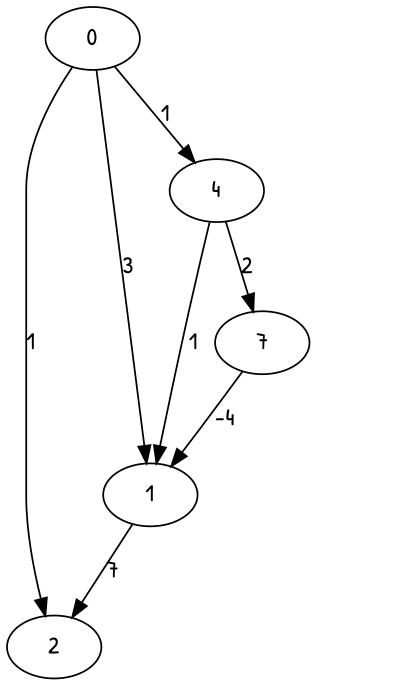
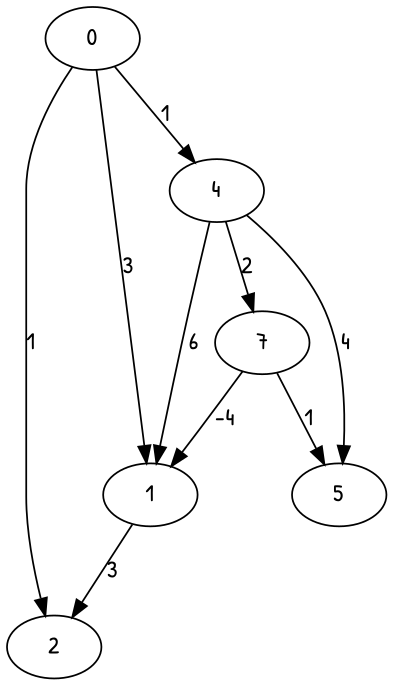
edge "4" -> "1": label "1" -> "6"
node "5": added
edge "1" -> "2": label "7" -> "3"
